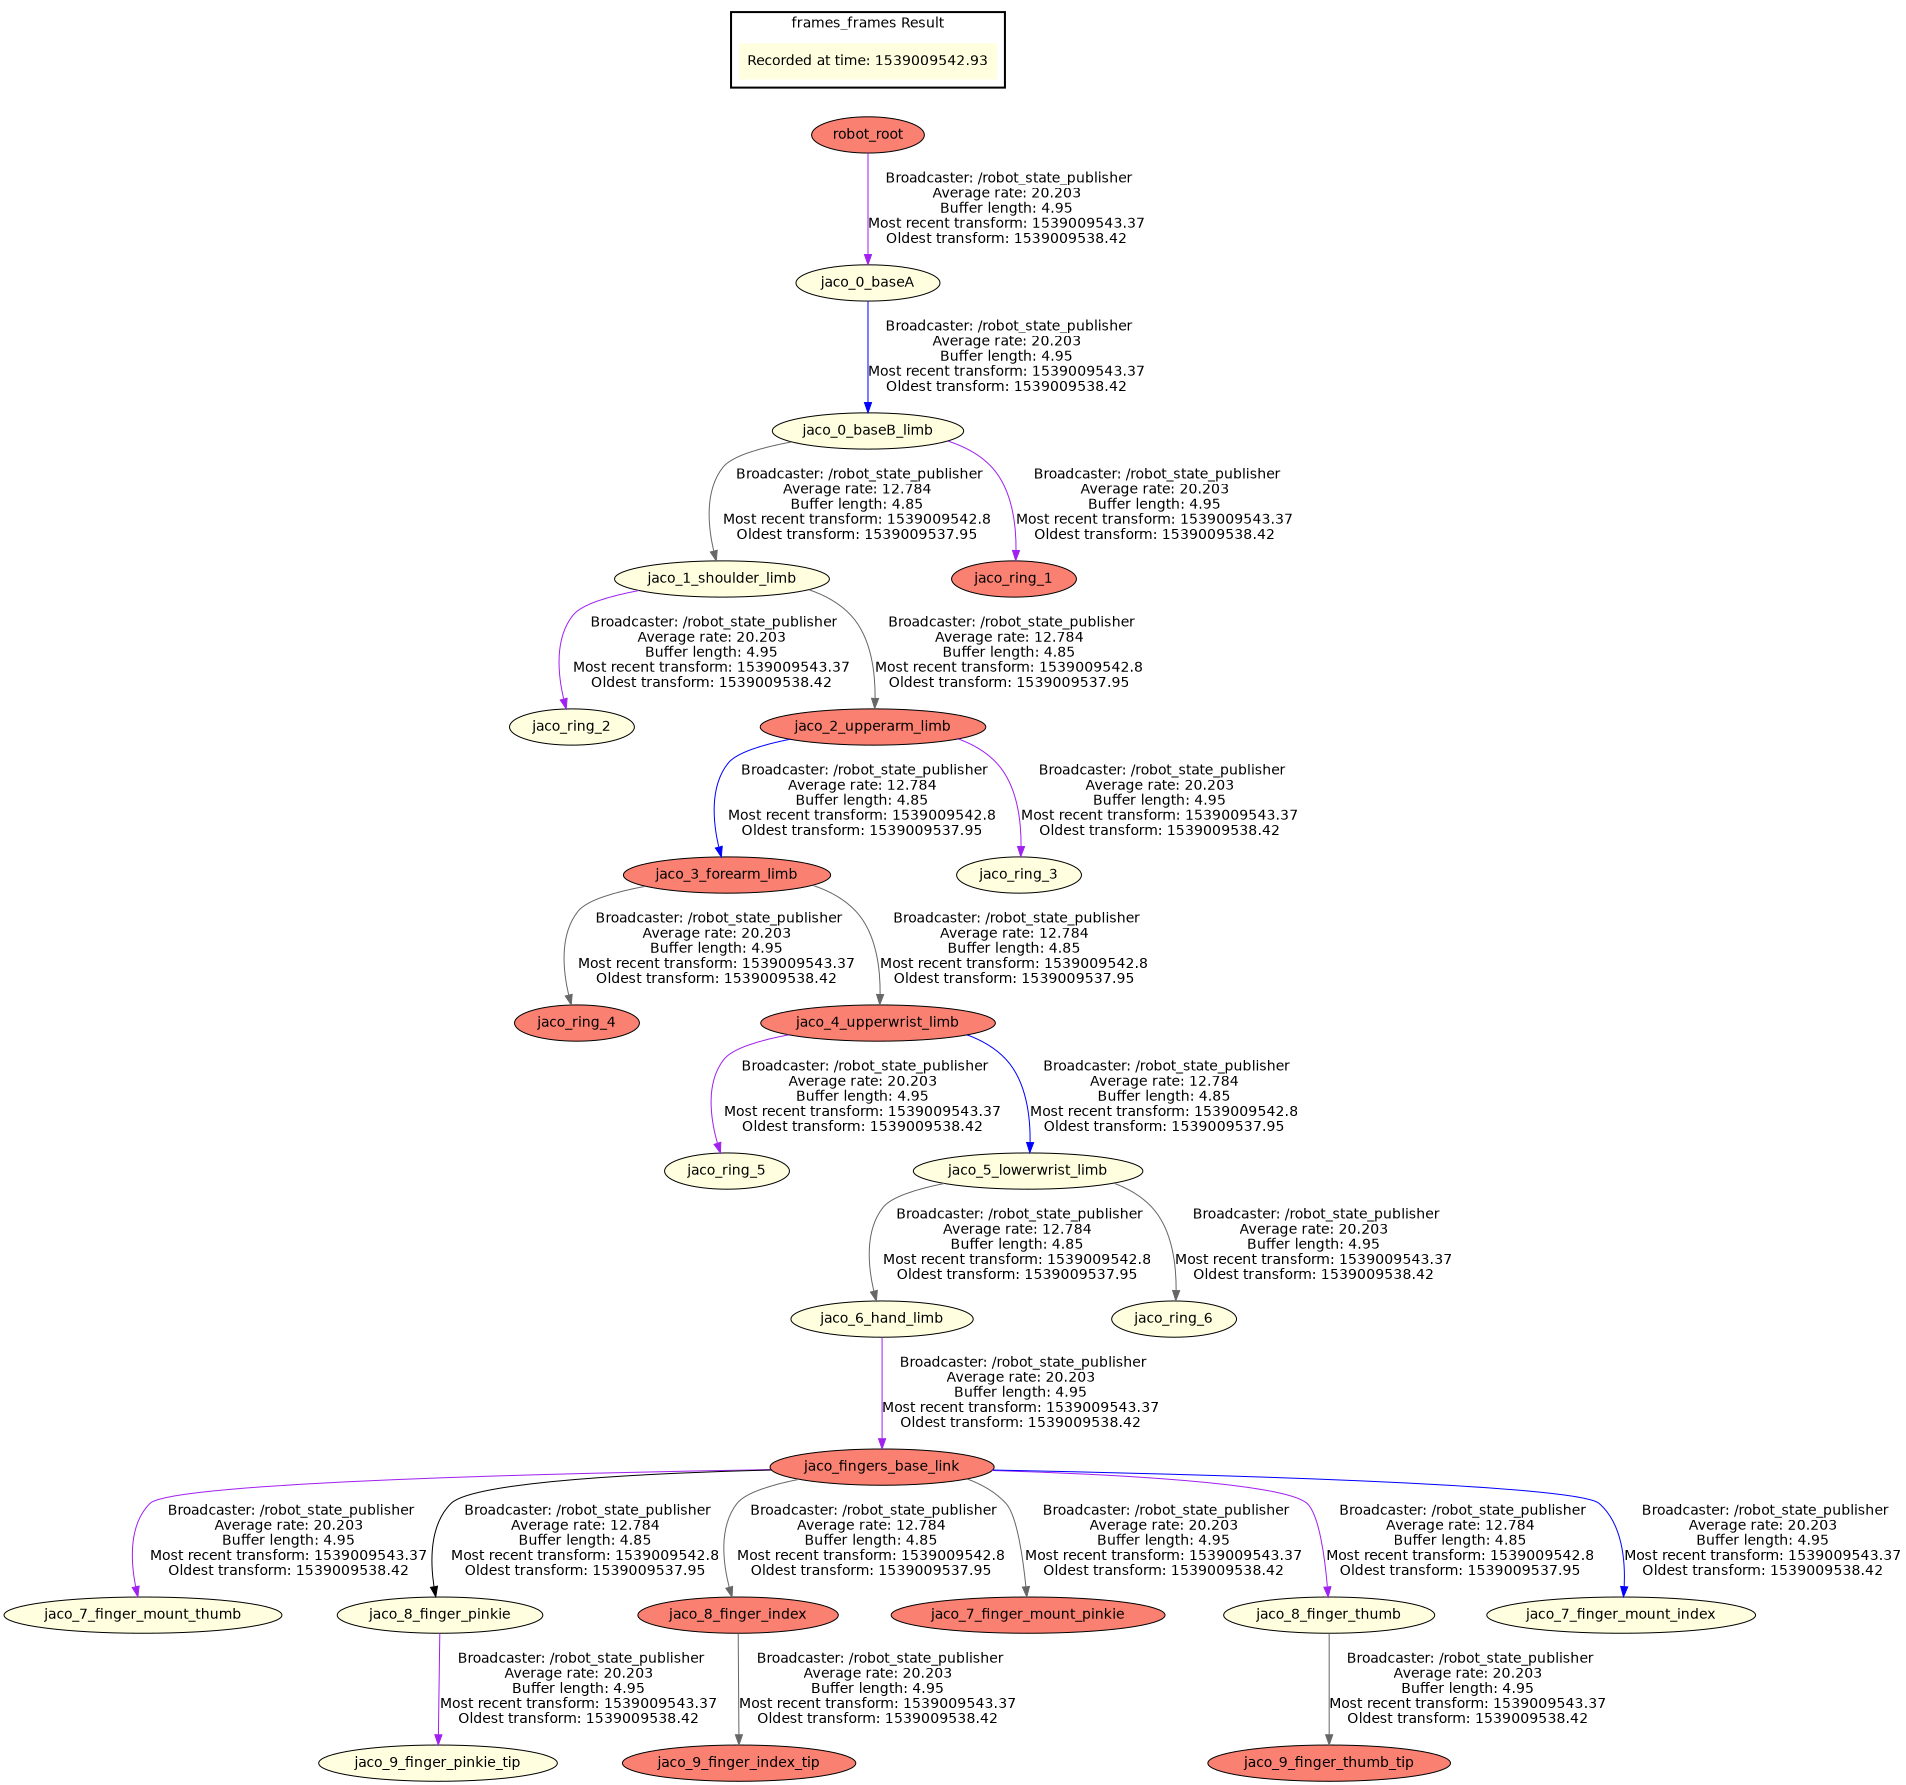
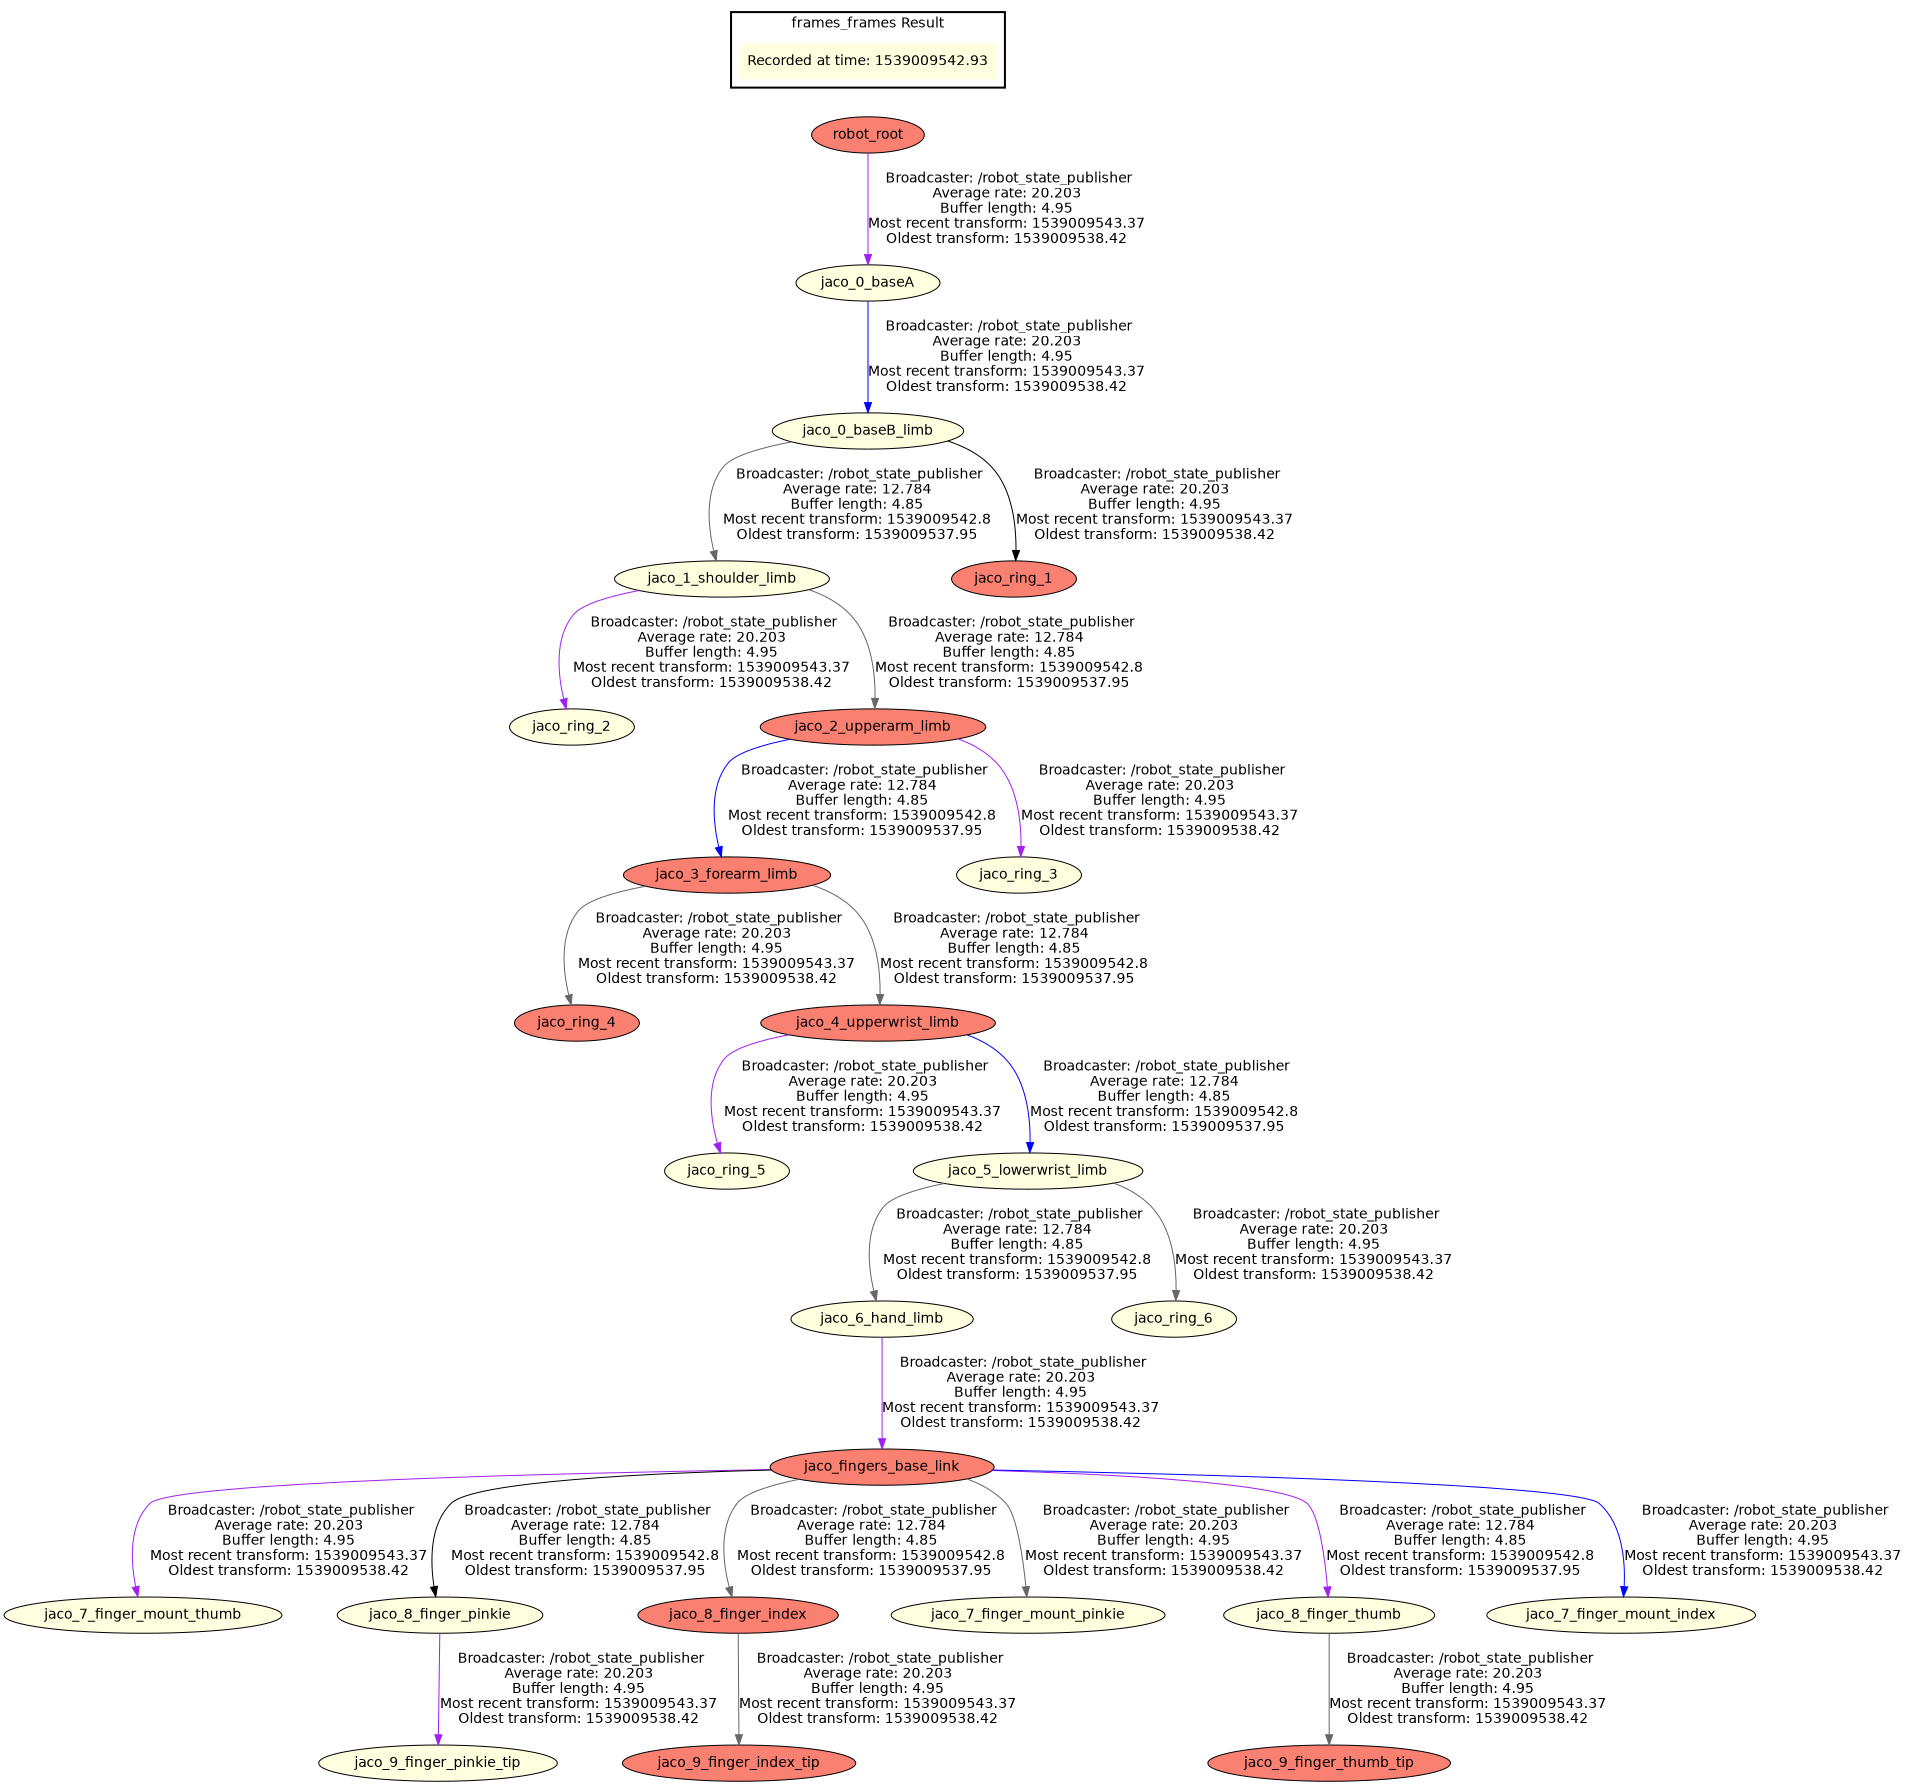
edge "jaco_0_baseB_limb" -> "jaco_ring_1": color purple -> black
node "jaco_7_finger_mount_pinkie": fillcolor salmon -> lightyellow
